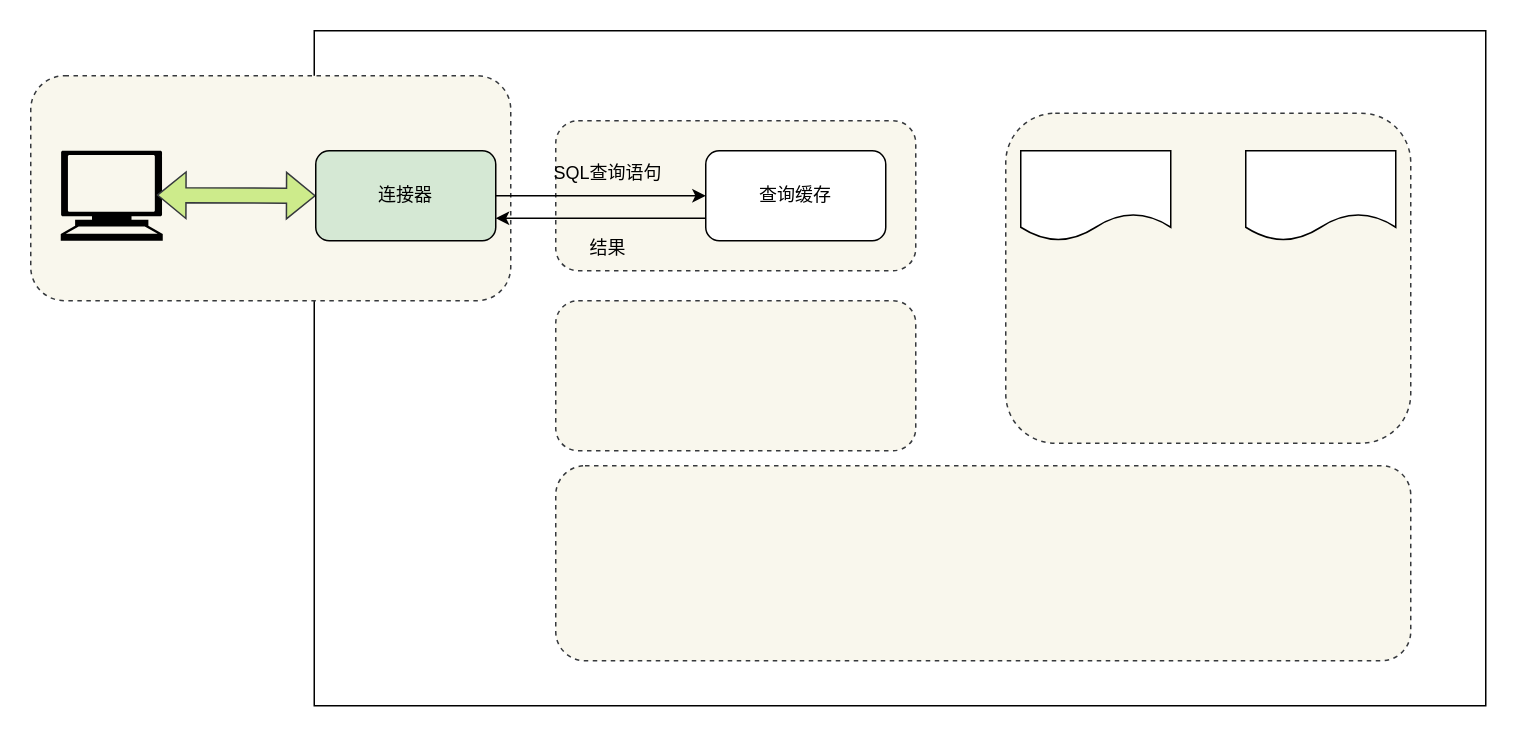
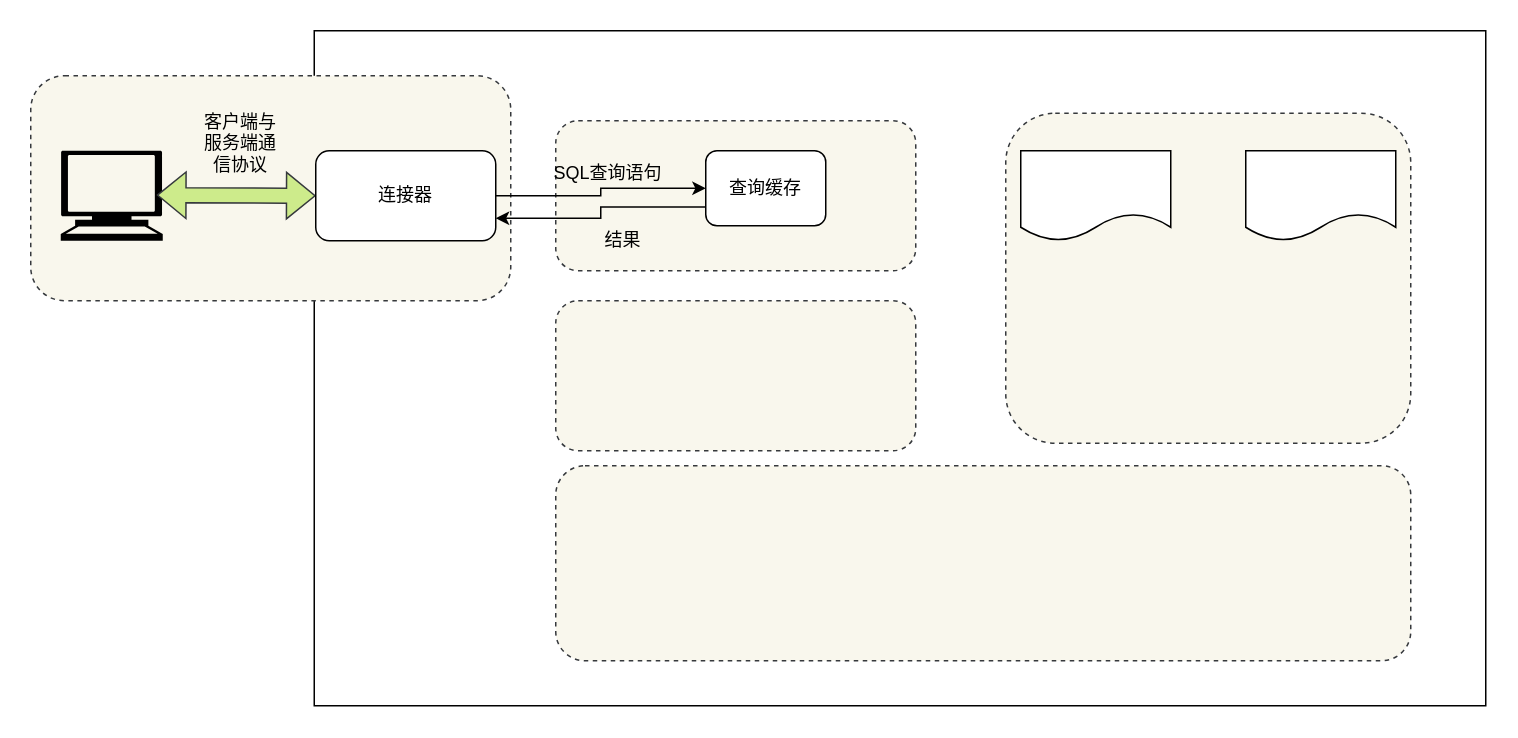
node "客户端与服务端通信协议": added
node "连接器": fillcolor #d5e8d4 -> #ffffff
node "查询缓存": size 180x90 -> 120x75
node "结果": moved (608, 248) -> (623, 241)
